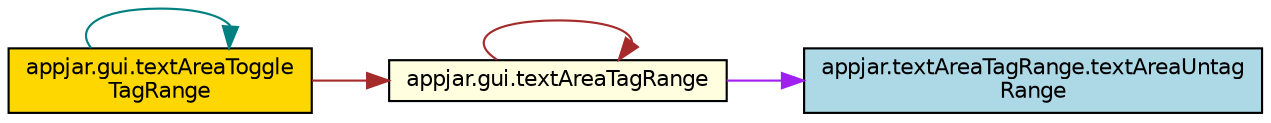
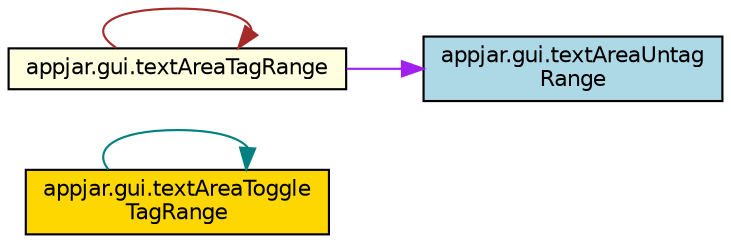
edge "appjar.gui.textAreaToggle TagRange" -> "appjar.gui.textAreaTagRange": removed
node "appjar.textAreaTagRange.textAreaUntag Range": label "appjar.textAreaTagRange.textAreaUntag Range" -> "appjar.gui.textAreaUntag Range"
